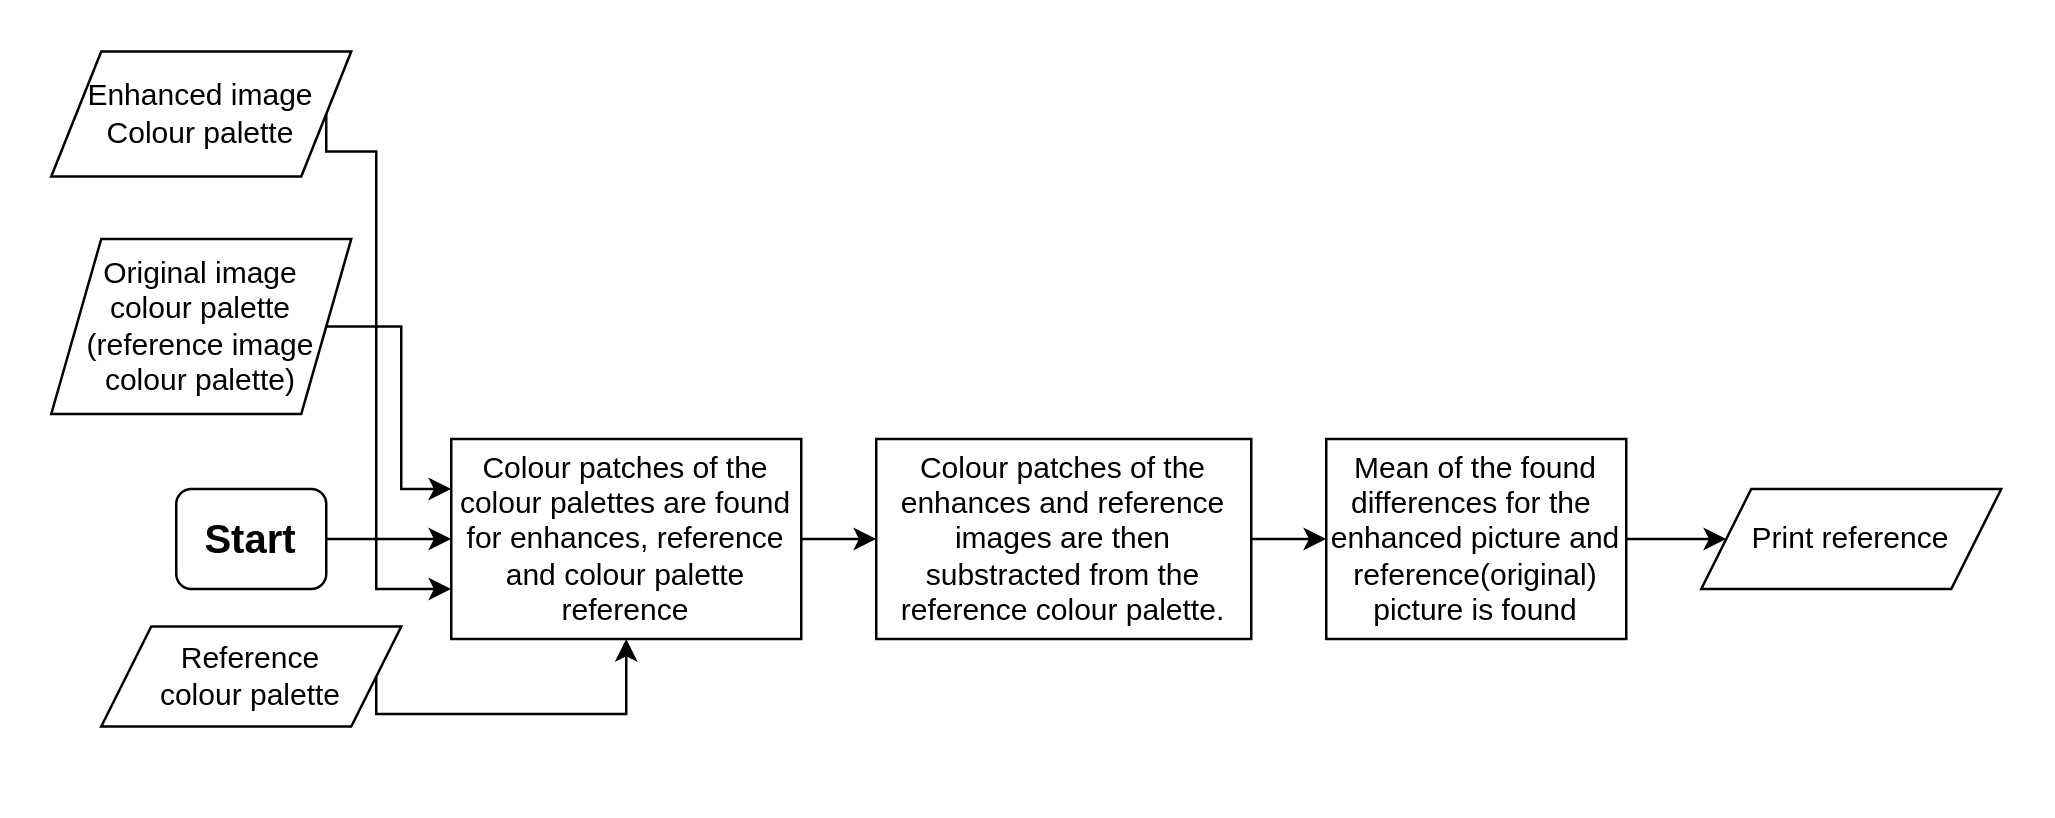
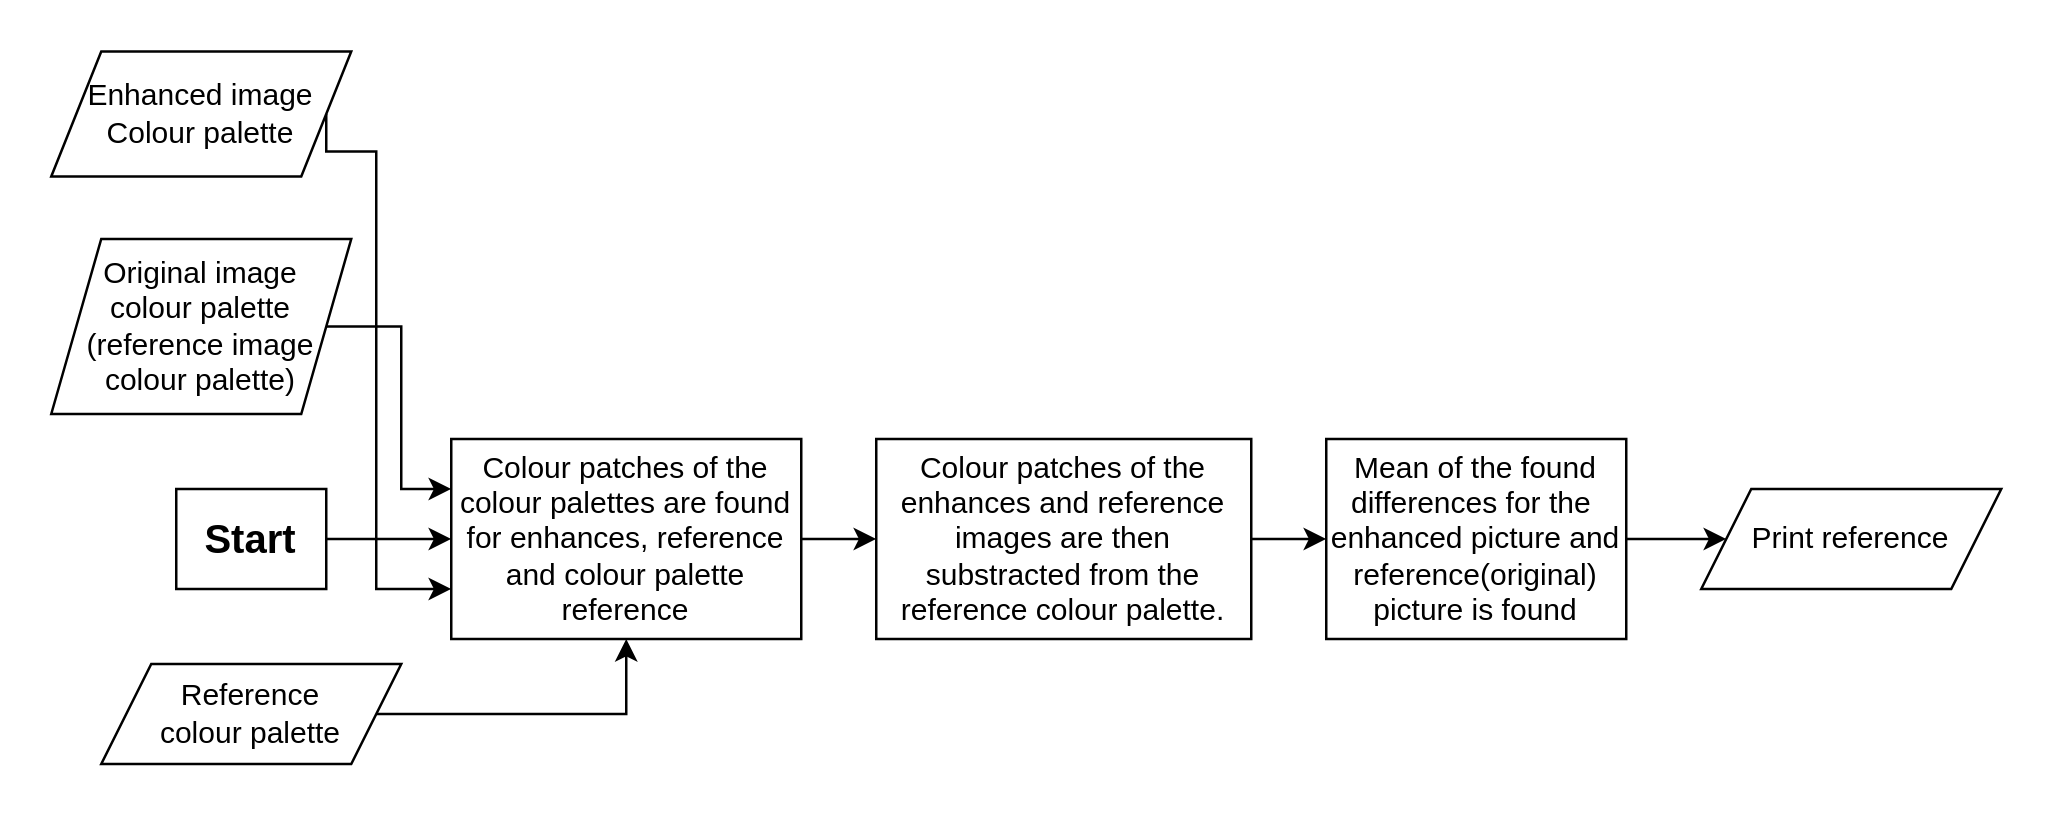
node "Start": shape rounded rectangle -> rectangle
node "Reference colour palette": moved (251, 676) -> (251, 714)
